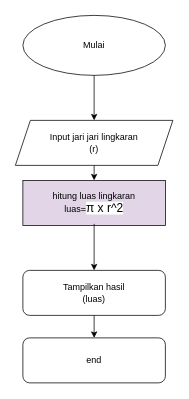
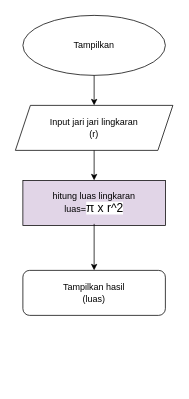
node "Mulai": label "Mulai" -> "Tampilkan"
node "Input jari jari lingkaran (r)": moved (94, 143) -> (94, 128)
edge "Tampilkan hasil (luas)" -> "end": removed
node "end": removed
